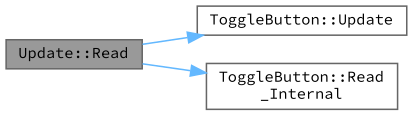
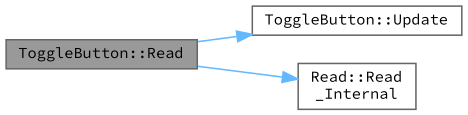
node "Update::Read": label "Update::Read" -> "ToggleButton::Read"
node "ToggleButton::Read _Internal": label "ToggleButton::Read _Internal" -> "Read::Read _Internal"
